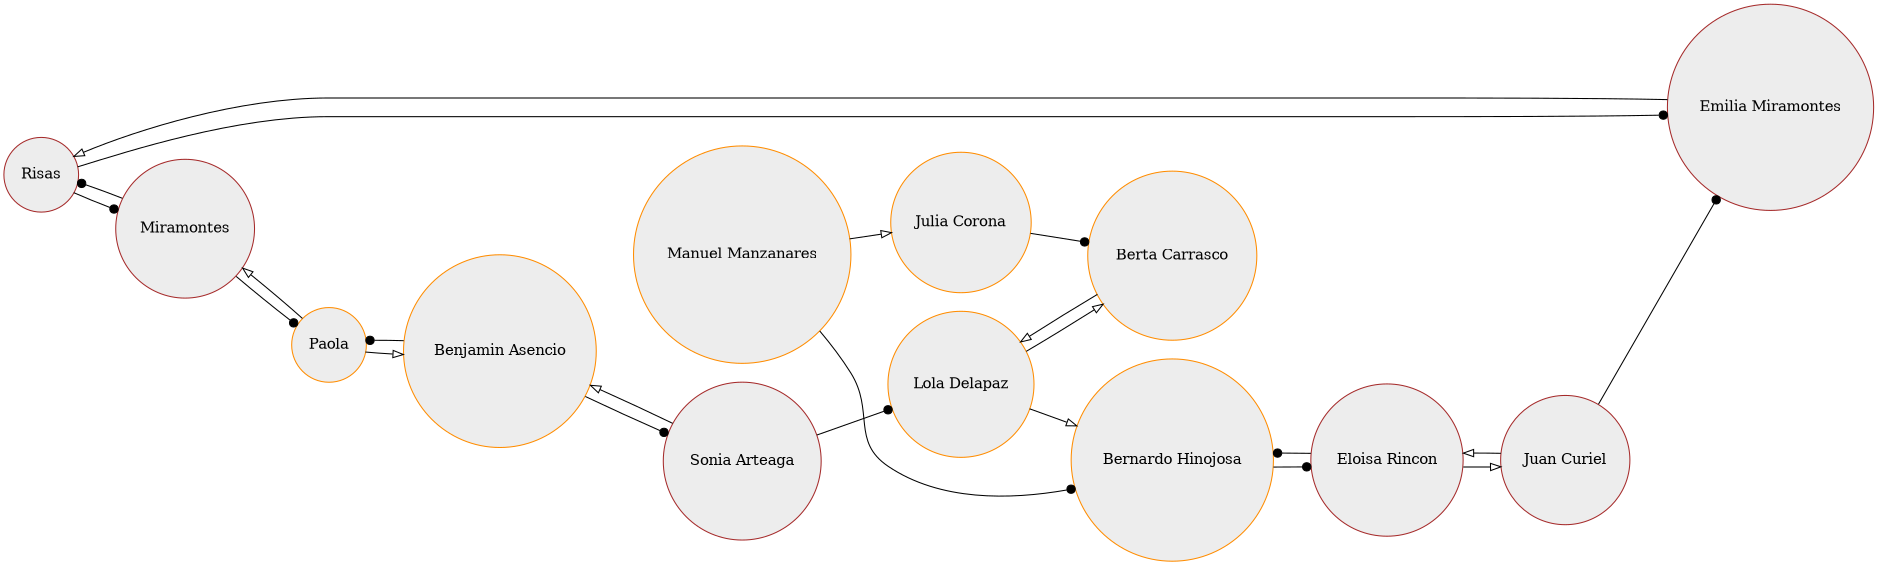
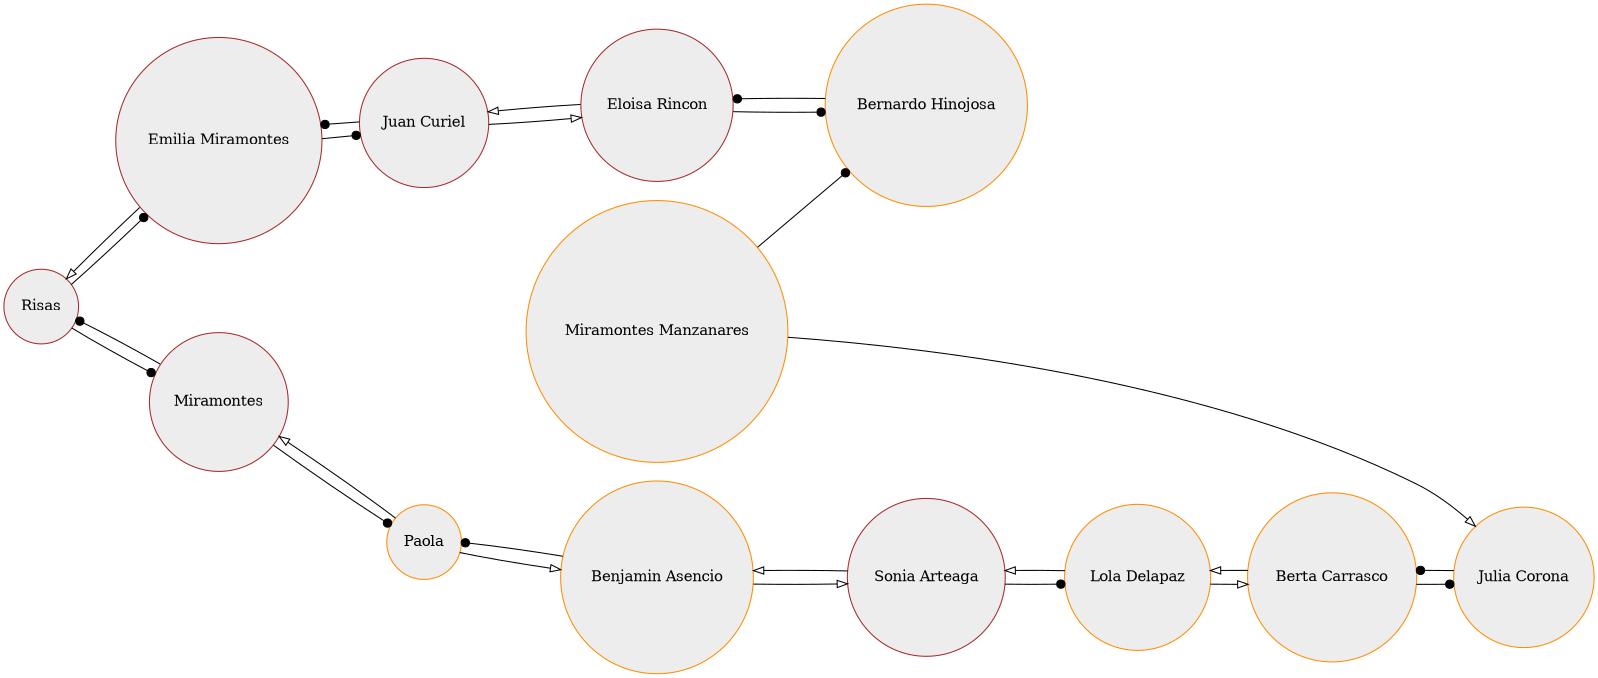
edge "Emilia Miramontes" -> "Juan Curiel": added
node "Manuel Manzanares": label "Manuel Manzanares" -> "Miramontes Manzanares"
edge "Benjamin Asencio" -> "Sonia Arteaga": arrowhead dot -> onormal
edge "Lola Delapaz" -> "Bernardo Hinojosa": now "Lola Delapaz" -> "Sonia Arteaga"
edge "Berta Carrasco" -> "Julia Corona": added
